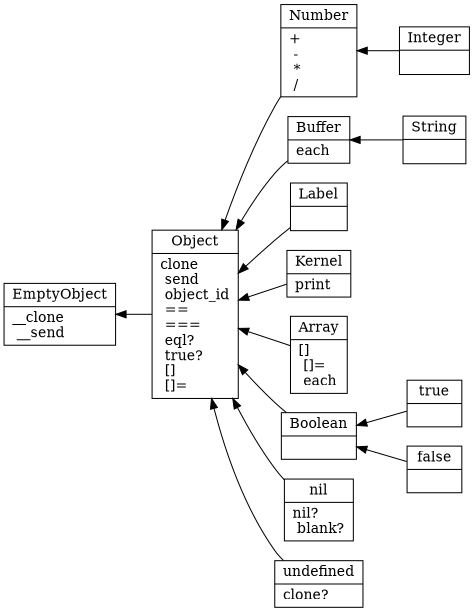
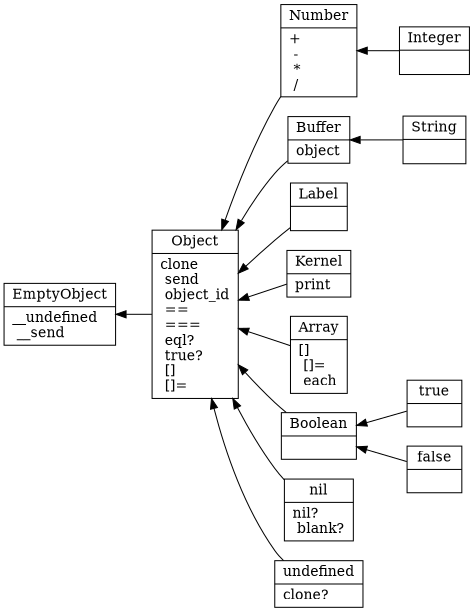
node "Buffer": text "each" -> "object"
node "EmptyObject": text "__clone" -> "__undefined"
